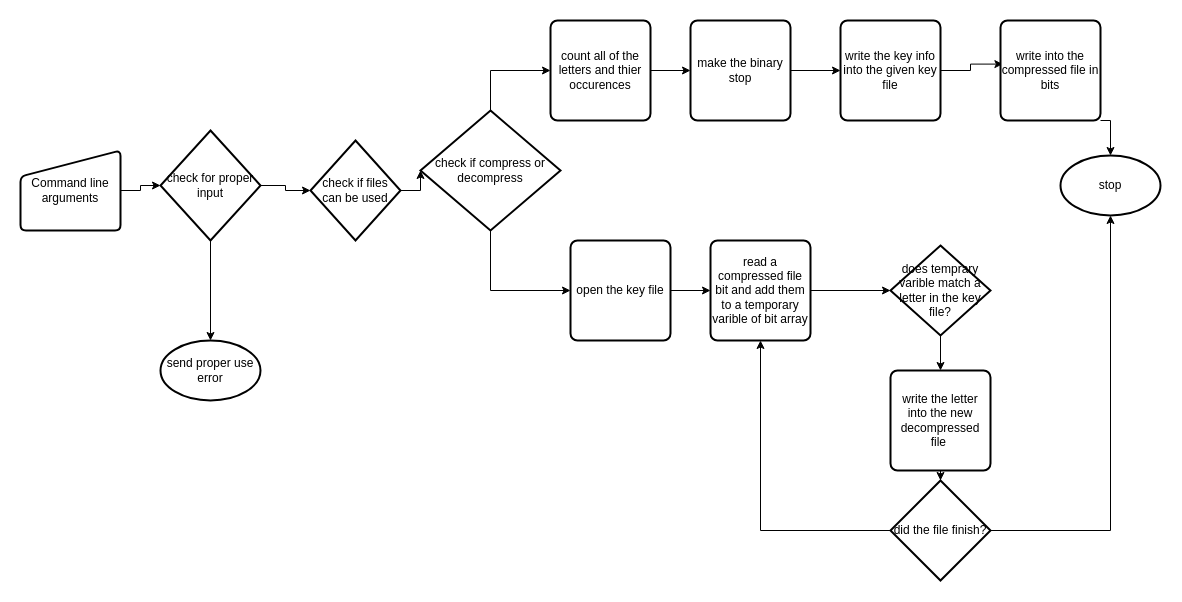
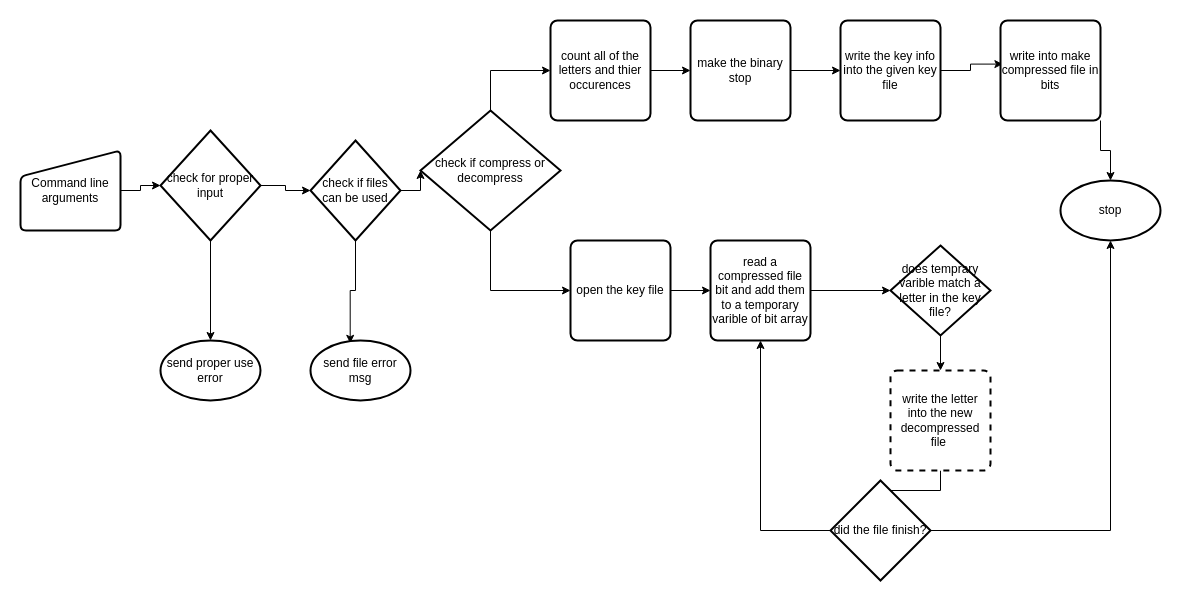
node "write into the compressed file in bits": label "write into the compressed file in bits" -> "write into make compressed file in bits"
node "stop": moved (1111, 186) -> (1111, 211)
edge "check if files can be used" -> "send file error msg": added
node "send file error msg": added
node "write the letter into the new decompressed file": style solid -> dashed
node "did the file finish?": moved (941, 531) -> (881, 531)
